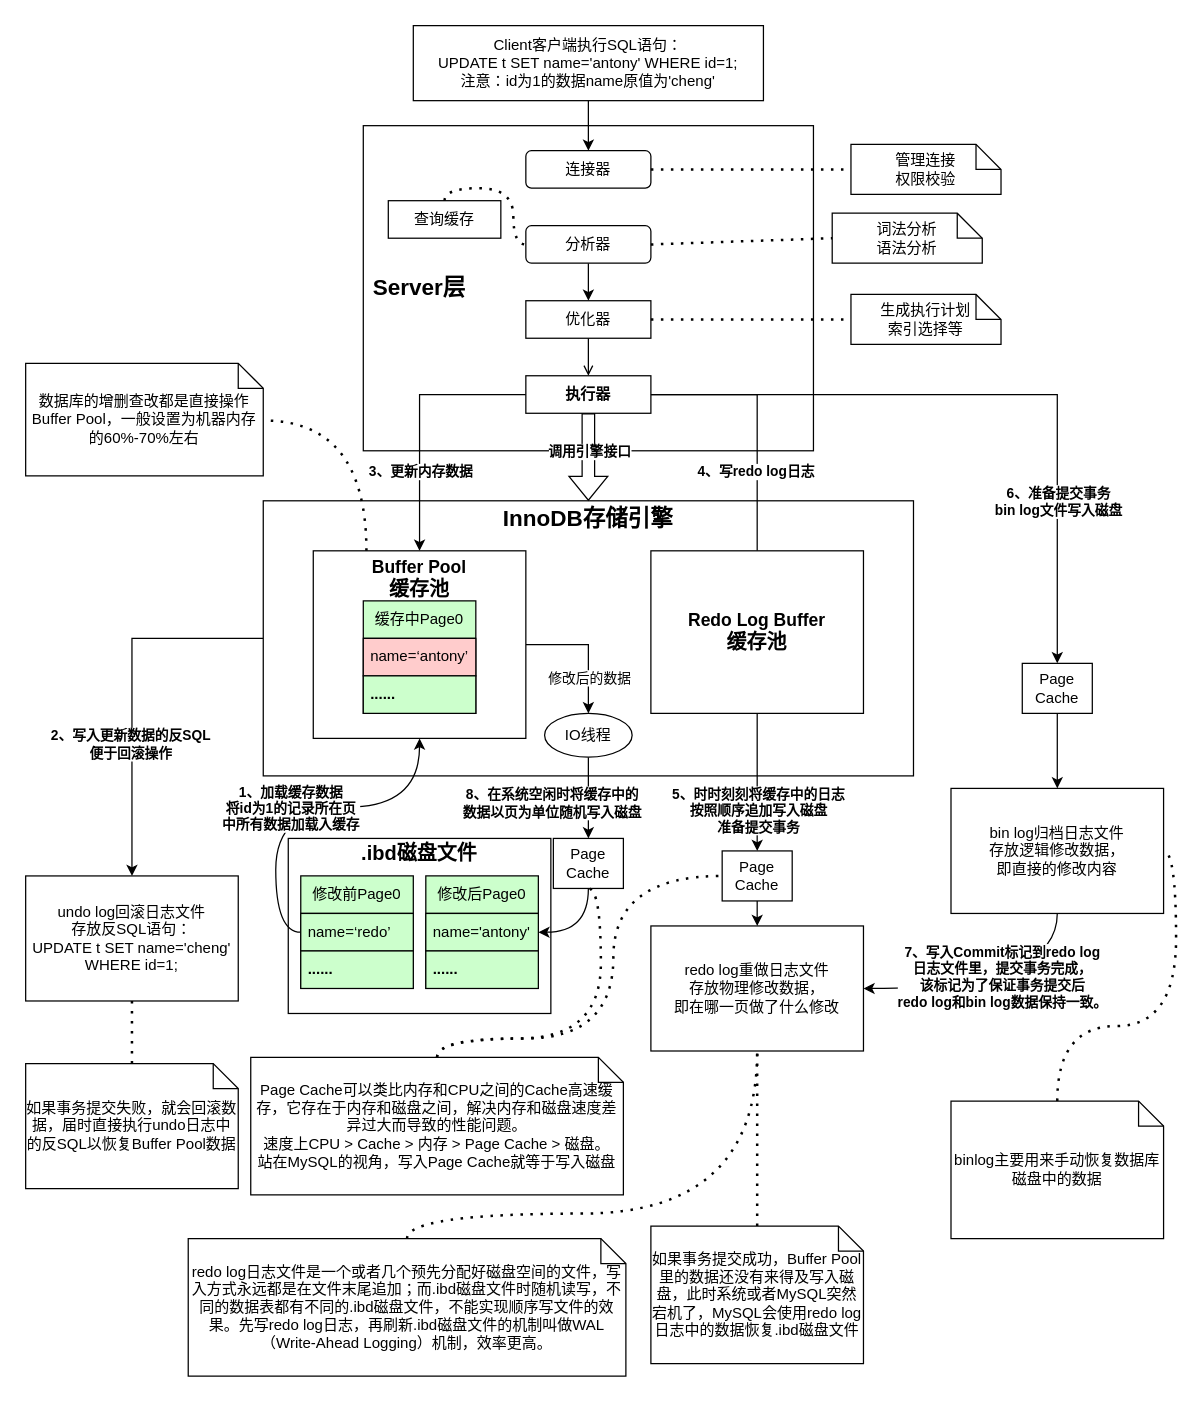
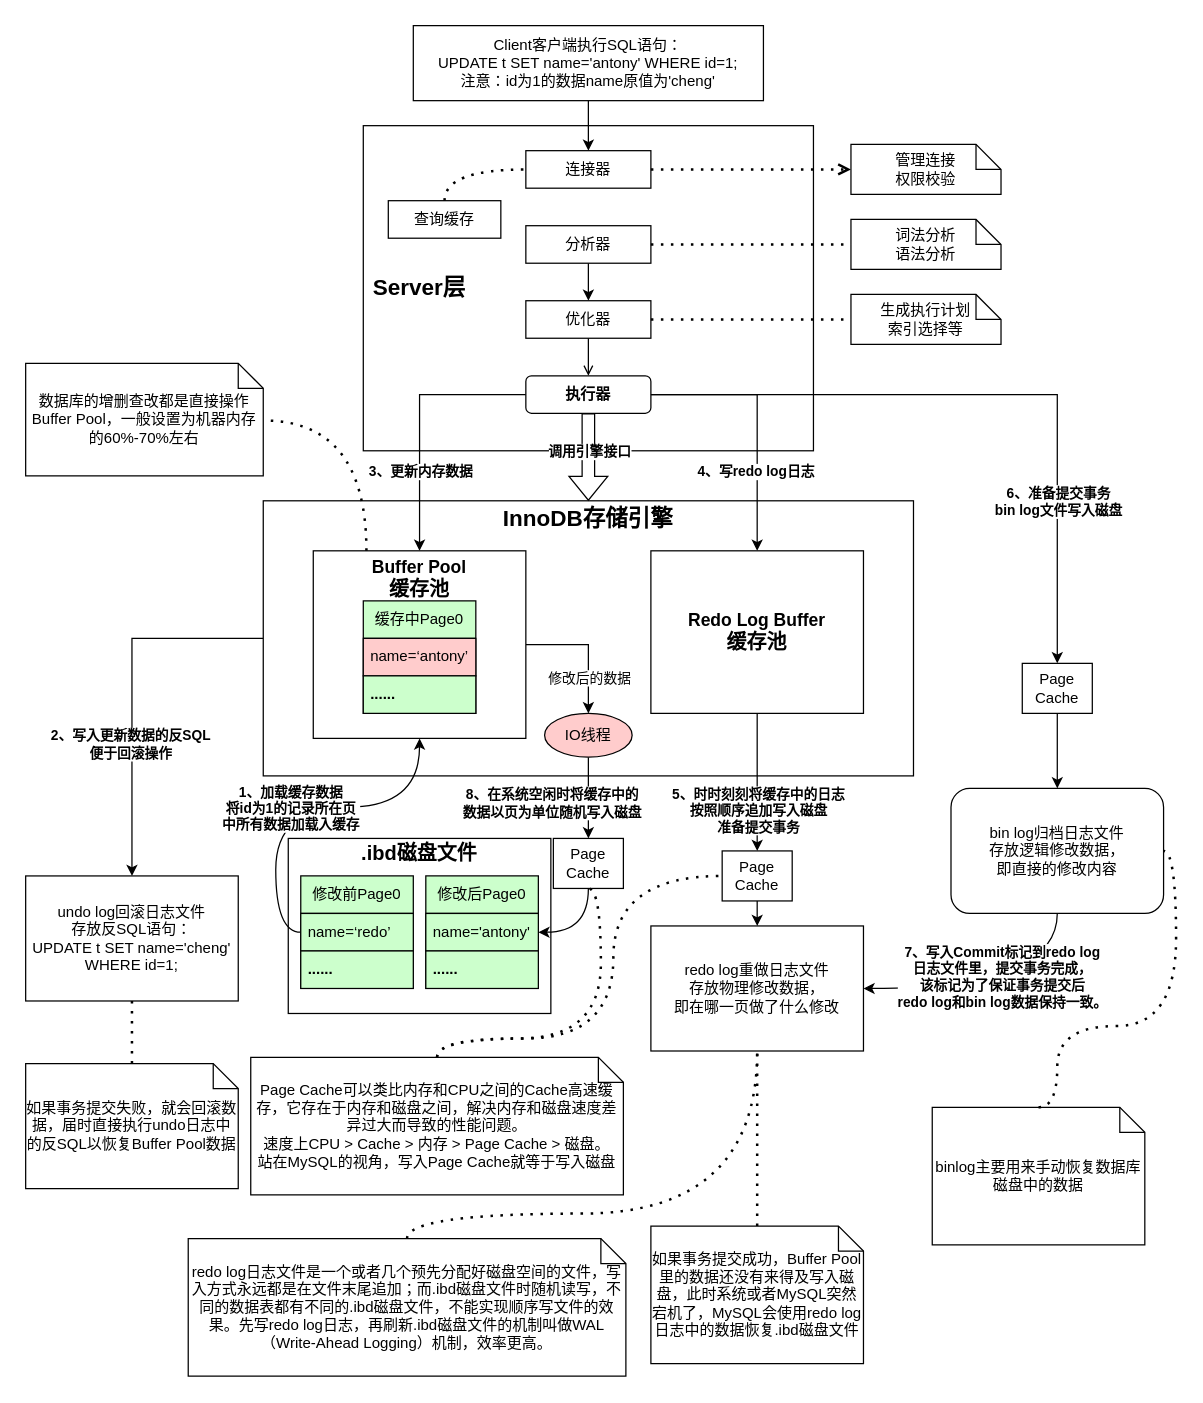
node "连接器": shape rounded rectangle -> rectangle
edge "连接器" -- "管理连接 权限校验": arrowhead none -> open
edge "查询缓存" -- "分析器": now "查询缓存" -- "连接器"
node "词法分析 语法分析": moved (907, 238) -> (926, 244)
node "分析器": shape rounded rectangle -> rectangle
node "执行器": shape rectangle -> rounded rectangle
edge "执行器" -- "Redo Log Buffer 缓存池": arrowhead none -> classic
node "IO线程": fillcolor #ffffff -> #ffcccc
node "bin log归档日志文件 存放逻辑修改数据， 即直接的修改内容": shape rectangle -> rounded rectangle
node "binlog主要用来手动恢复数据库磁盘中的数据": moved (1057, 1169) -> (1038, 1176)
